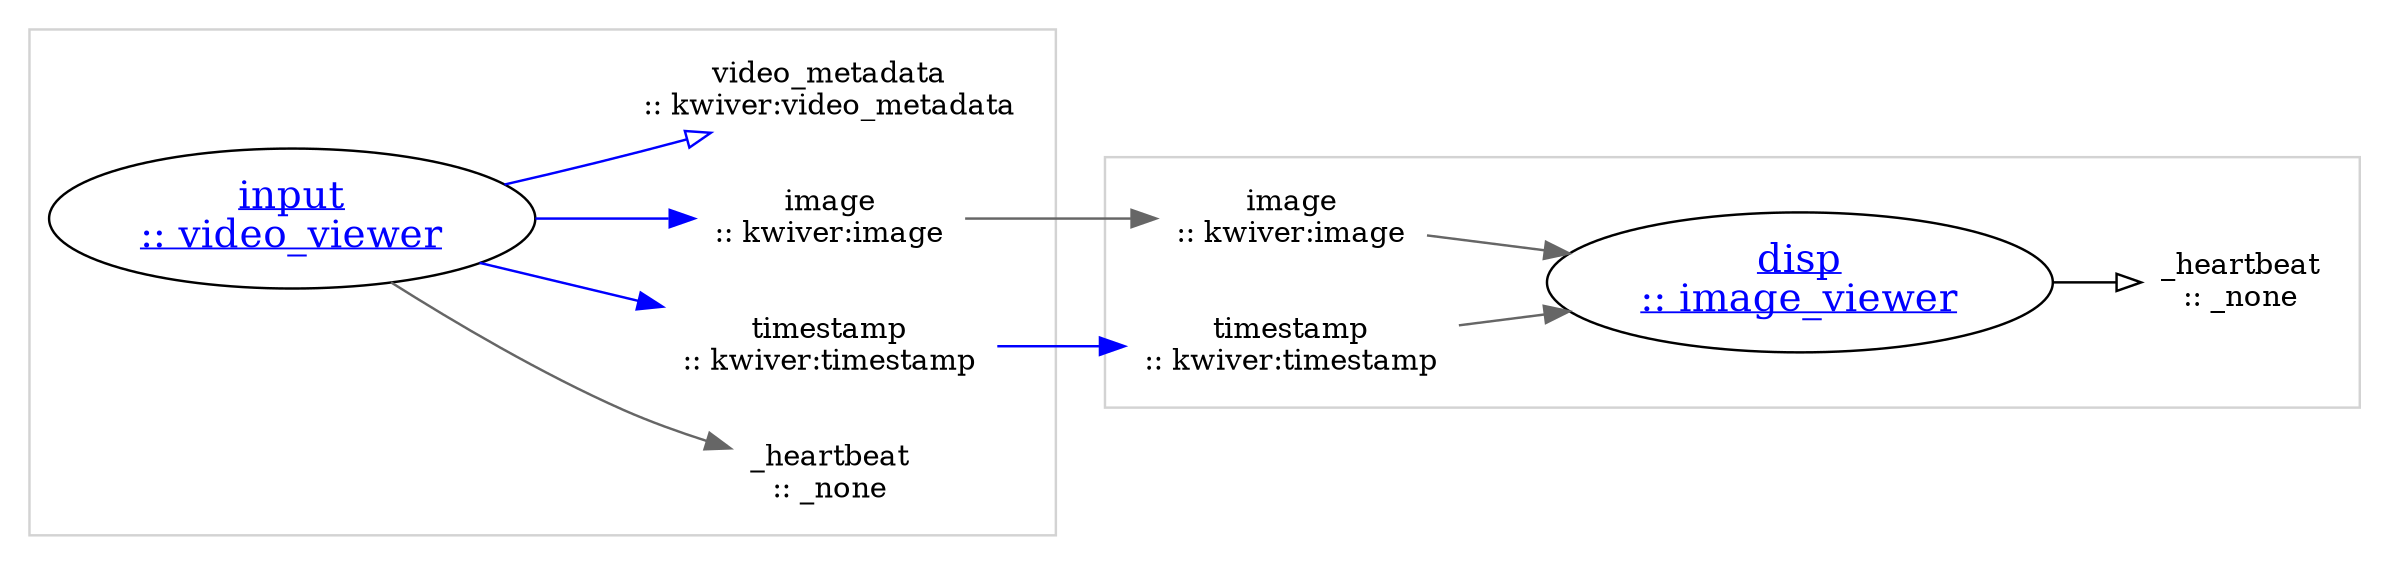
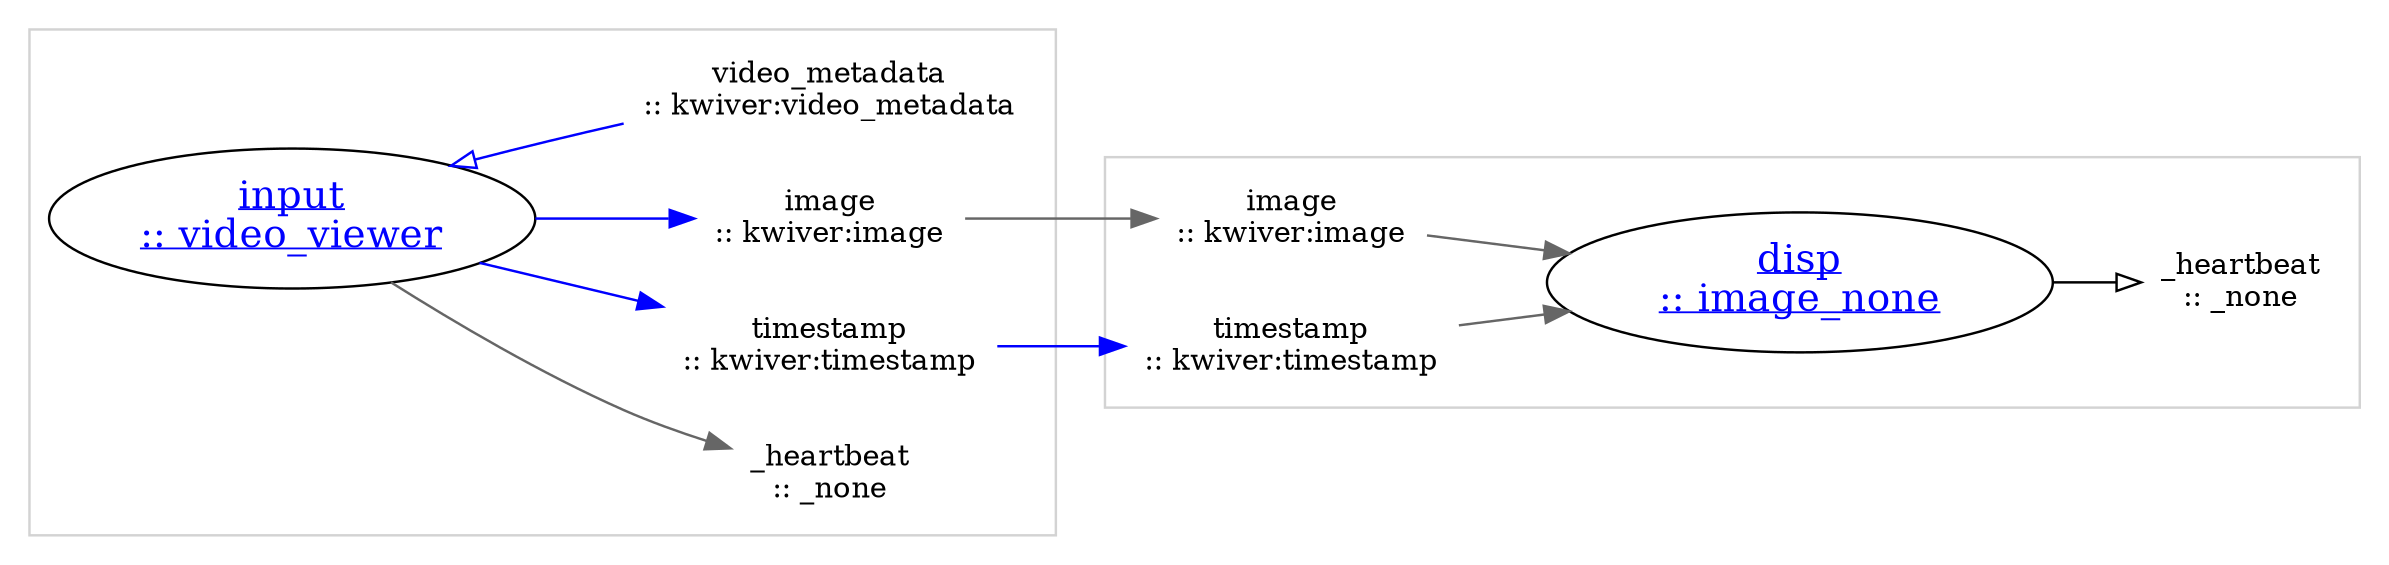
edge "input" -> "video_metadata :: kwiver:video_metadata": reversed
node "disp": text ":: image_viewer" -> ":: image_none"
